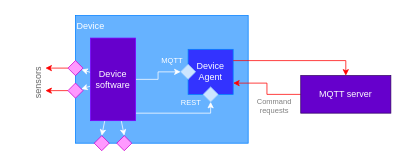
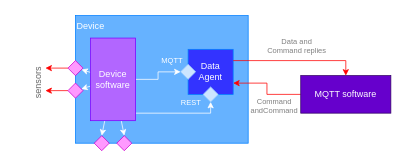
node "Data andCommand replies": added
node "Device Agent": label "Device Agent" -> "Data Agent"
node "Device software": fillcolor #6600cc -> #b266ff
node "MQTT server": label "MQTT server" -> "MQTT software"
node "Commandrequests": label "Commandrequests" -> "CommandandCommand"
